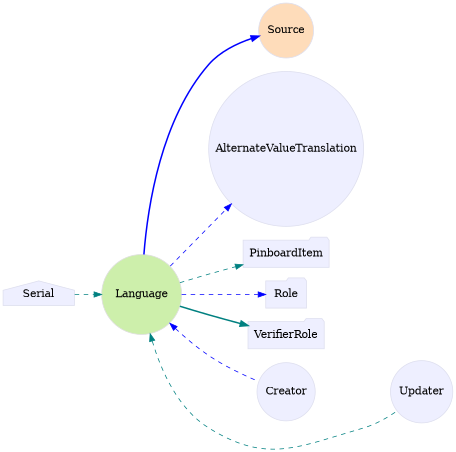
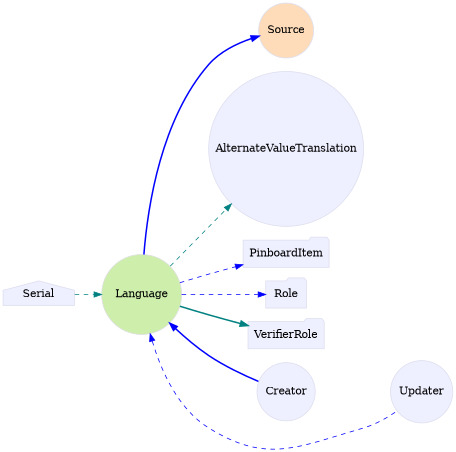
edge "Language" -> "AlternateValueTranslation": color blue -> teal
edge "Language" -> "PinboardItem": color teal -> blue
edge "Creator" -> "Language": style dashed -> bold
edge "Updater" -> "Language": color teal -> blue
